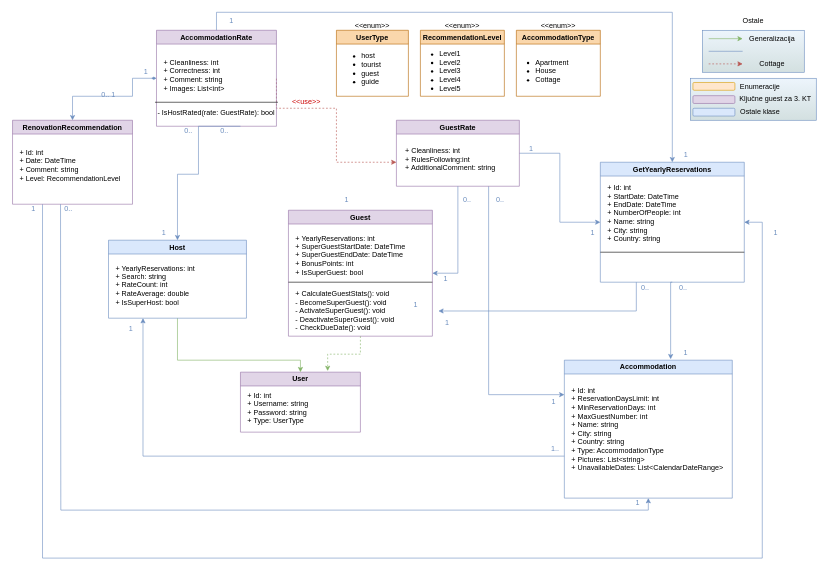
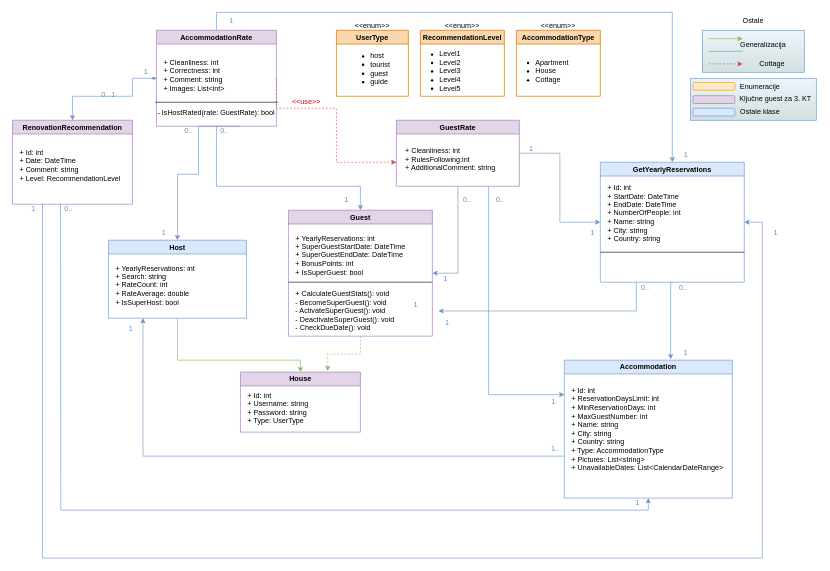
node "Generalizacija": moved (772, 39) -> (763, 45)
node "host tourist guest guide": moved (358, 69) -> (367, 69)
edge "AccommodationRate" -> "Guest": added
node "User": label "User" -> "House"
